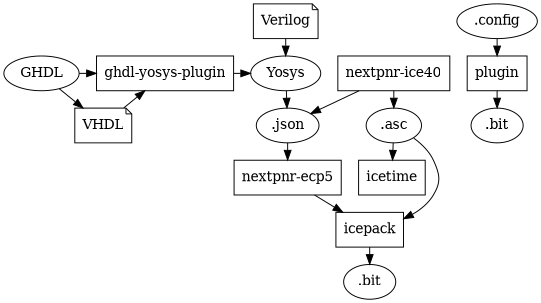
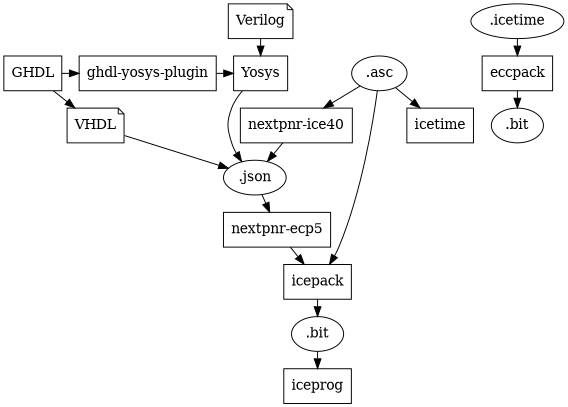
node ".config": label ".config" -> ".icetime"
node "GHDL": shape ellipse -> box
node "Yosys": shape ellipse -> box
node "plugin": label "plugin" -> "eccpack"
edge "nextpnr-ice40" -> ".asc": reversed
edge "VHDL" -> "ghdl-yosys-plugin": now "VHDL" -> ".json"
node "iceprog": added
